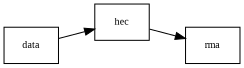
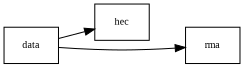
edge "hec" -> "rma": now "data" -> "rma"
